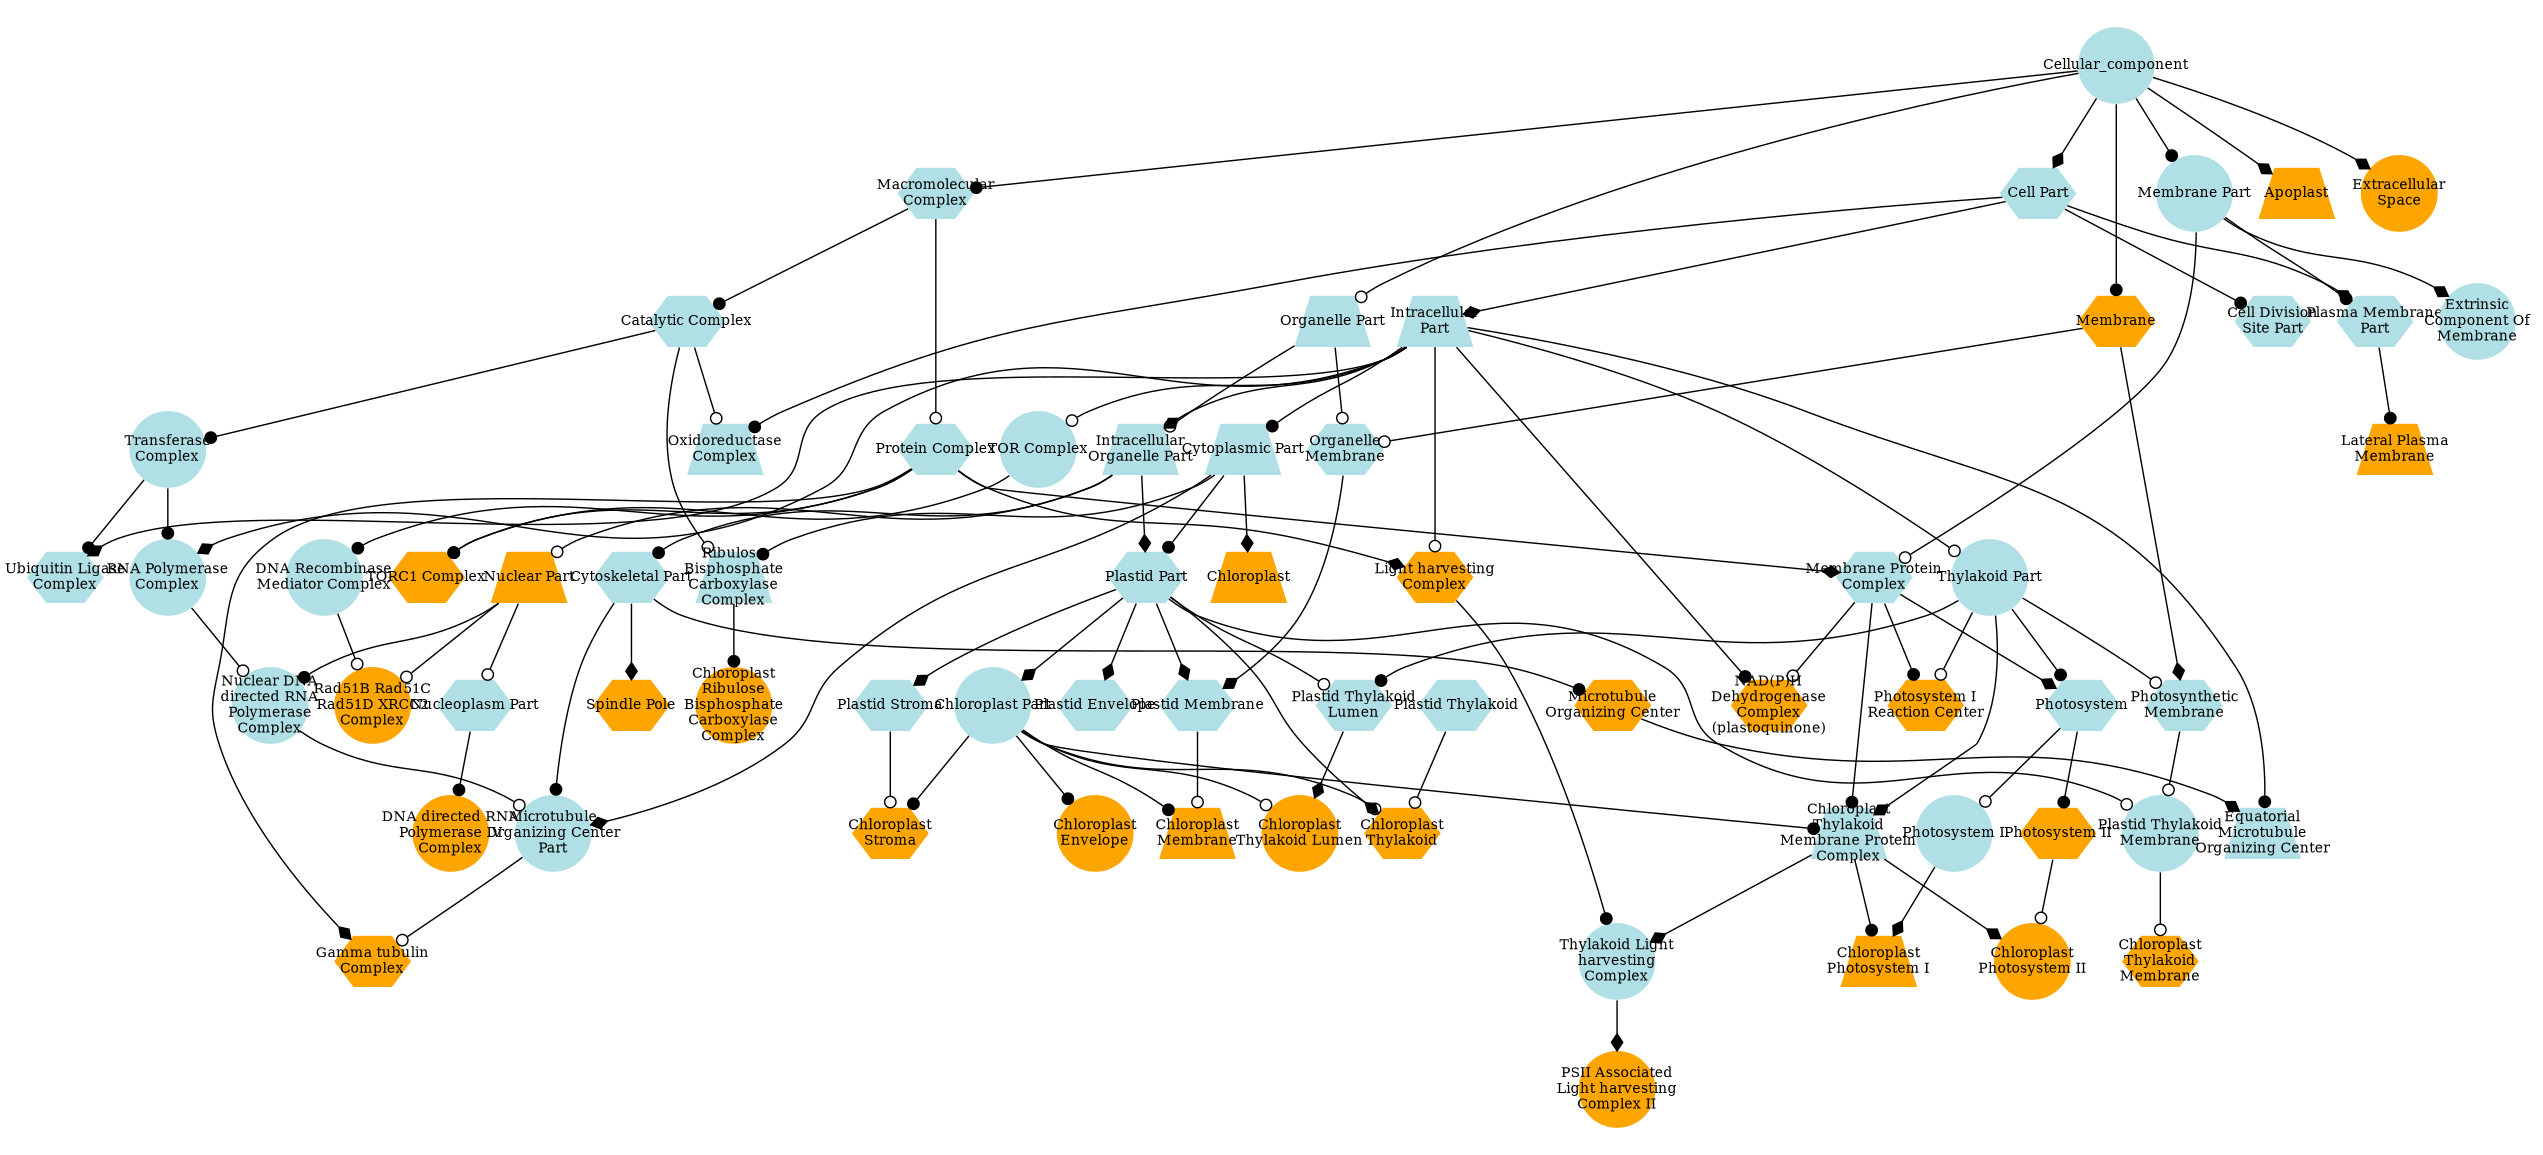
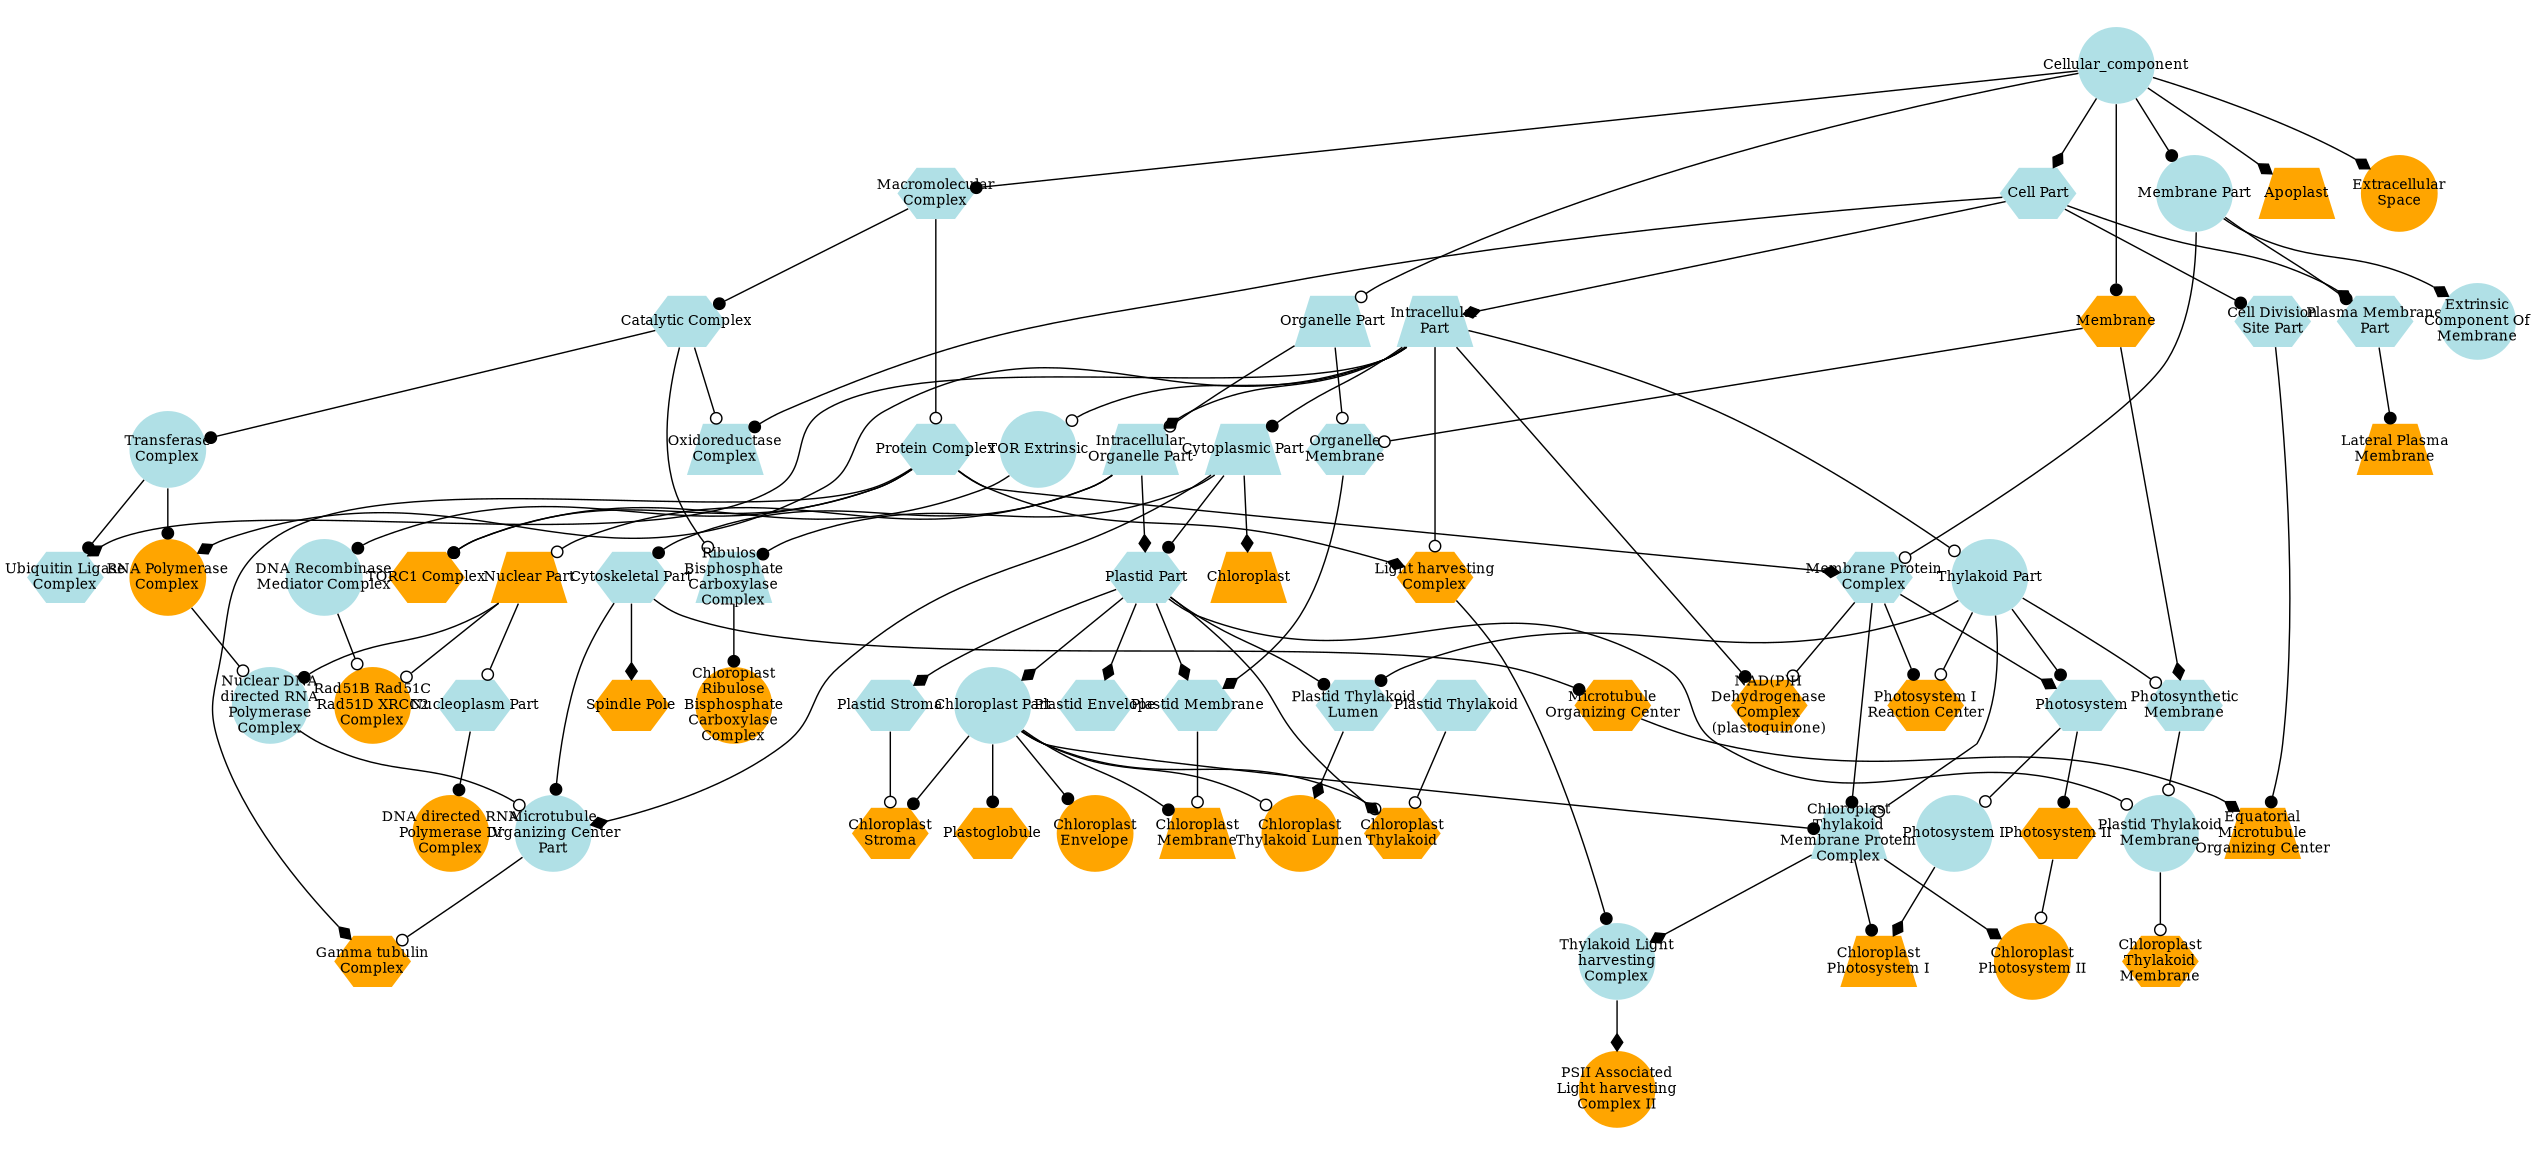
node "TOR Complex": label "TOR Complex" -> "TOR Extrinsic"
edge "Intracellular Part" -> "Equatorial Microtubule Organizing Center": now "Cell Division Site Part" -> "Equatorial Microtubule Organizing Center"
node "RNA Polymerase Complex": fillcolor powderblue -> orange
edge "Plastid Part" -> "Plastid Thylakoid Lumen": arrowhead odot -> dot
edge "Thylakoid Part" -> "Chloroplast Thylakoid Membrane Protein Complex": arrowhead diamond -> odot
node "Plastoglobule": added
node "Equatorial Microtubule Organizing Center": fillcolor powderblue -> orange
